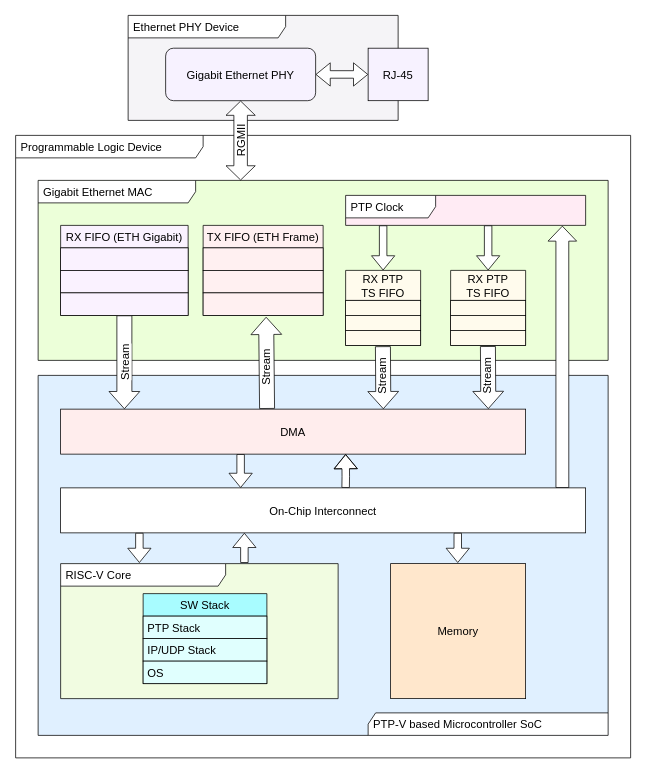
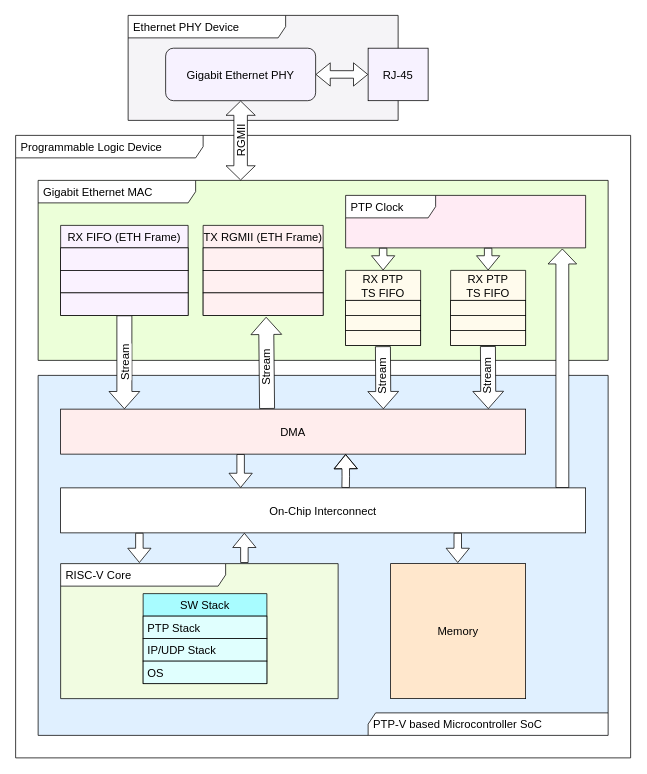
node "PTP Clock": size 240x30 -> 240x53
node "RX FIFO (ETH Gigabit)": label "RX FIFO (ETH Gigabit)" -> "RX FIFO (ETH Frame)"
node "TX FIFO (ETH Frame)": label "TX FIFO (ETH Frame)" -> "TX RGMII (ETH Frame)"
